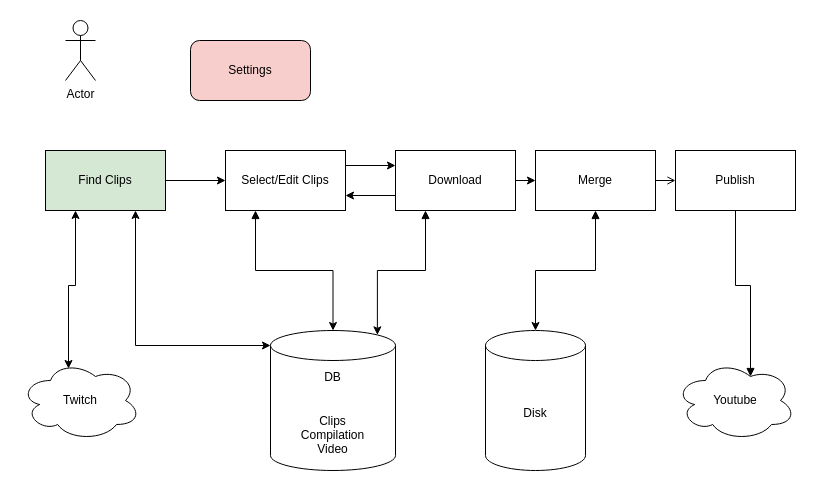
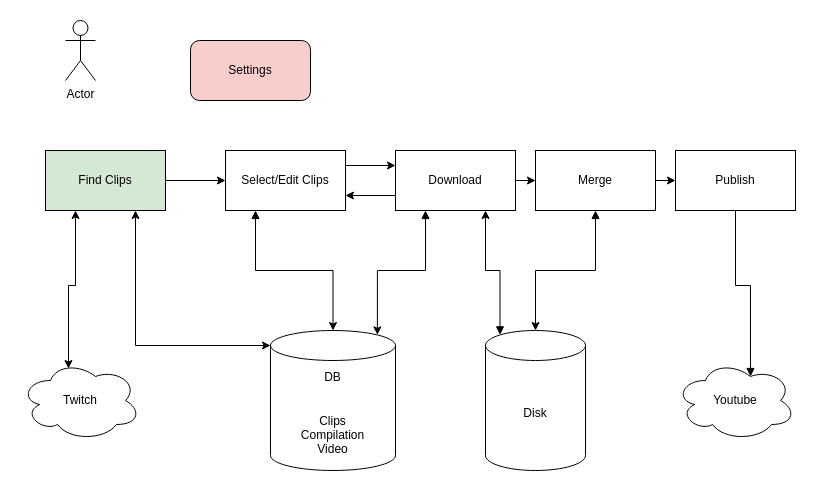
edge "Merge" -> "Publish": arrowhead open -> classic
edge "Download" -- "Disk": added
